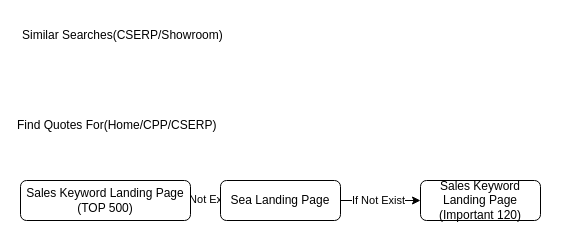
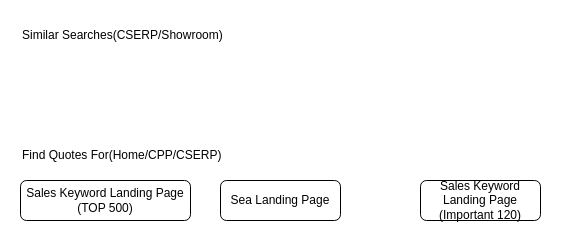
node "Find Quotes For(Home/CPP/CSERP)": moved (136, 126) -> (141, 156)
edge "Sales Keyword Landing Page (TOP 500)" -> "Sea Landing Page": removed, label "If Not Exist"
edge "Sea Landing Page" -> "Sales Keyword Landing Page (Important 120)": removed, label "If Not Exist"
